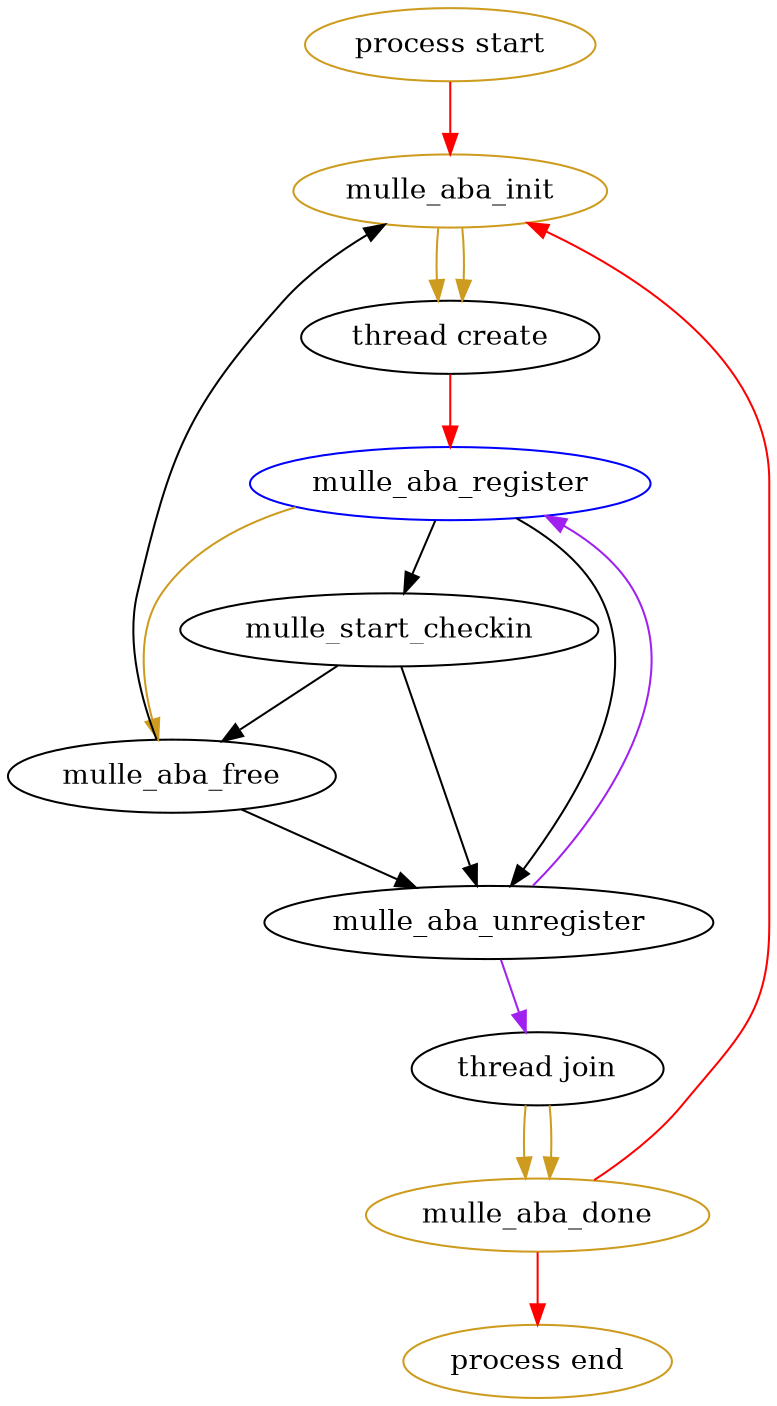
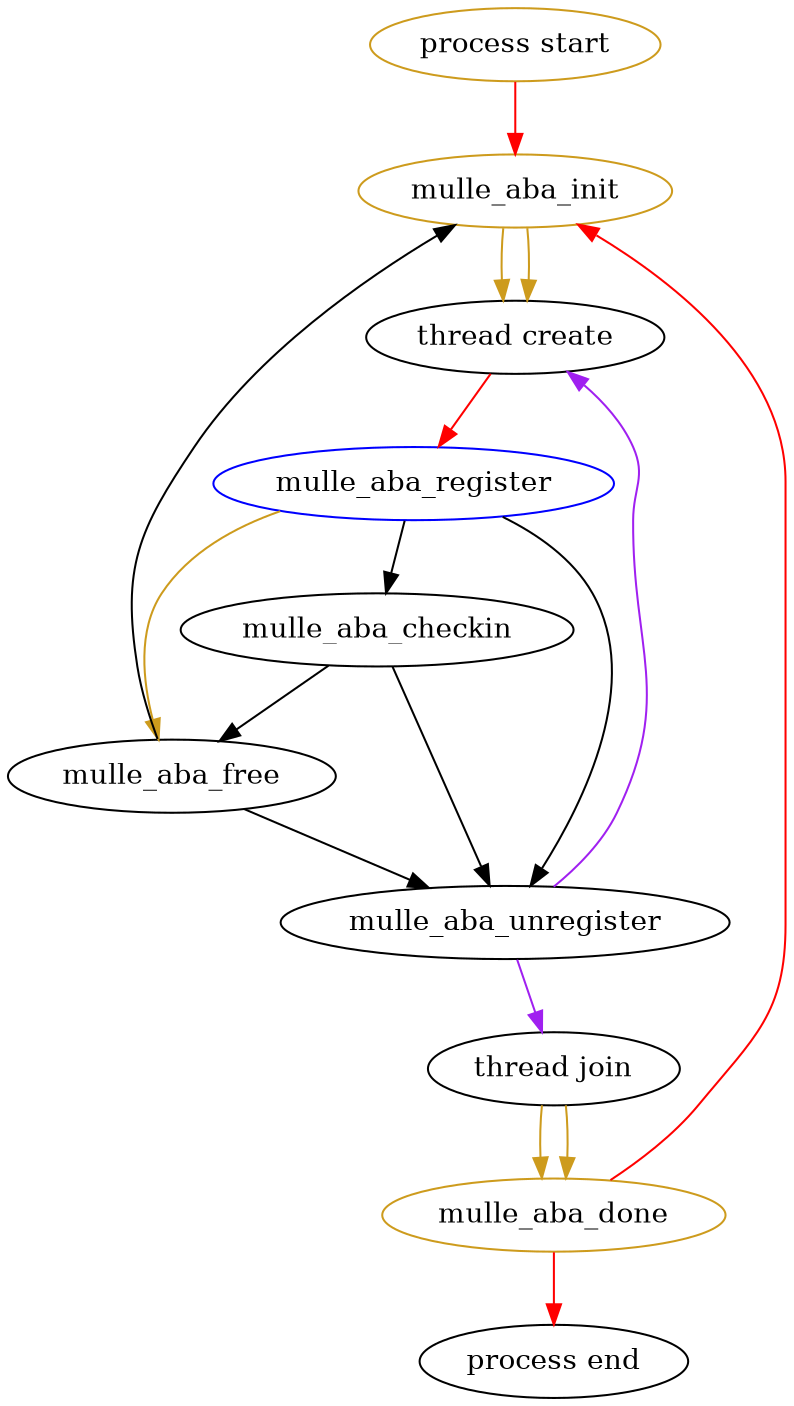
node "mulle_start_checkin": label "mulle_start_checkin" -> "mulle_aba_checkin"
edge "mulle_aba_unregister" -> "mulle_aba_register": now "mulle_aba_unregister" -> "thread create"
node "process end": color goldenrod3 -> black
